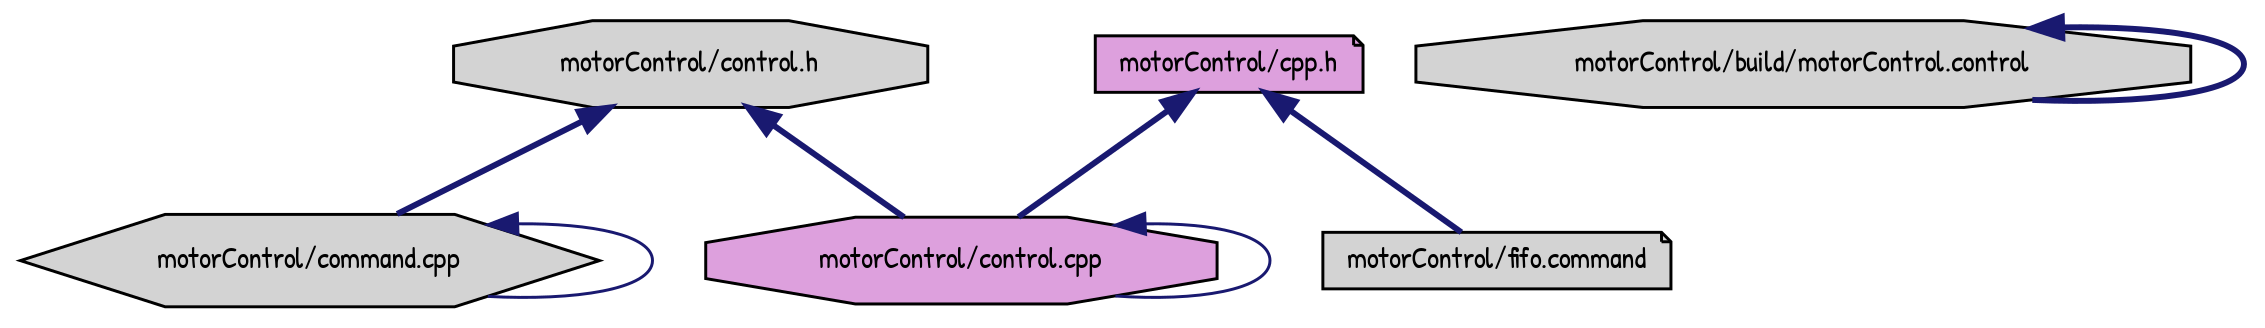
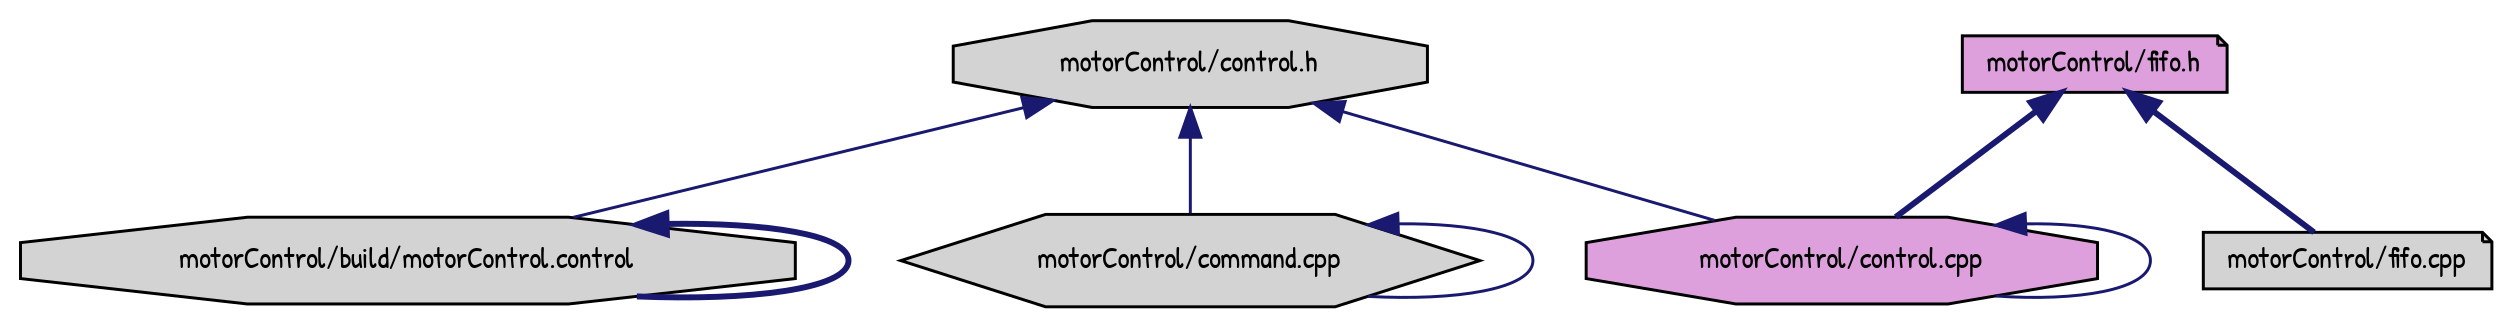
node "motorControl/cpp.h": label "motorControl/cpp.h" -> "motorControl/fifo.h"
edge "motorControl/build/motorControl.control" -> "motorControl/control.h": added
edge "motorControl/command.cpp" -> "motorControl/control.h": style bold -> solid
edge "motorControl/control.cpp" -> "motorControl/control.h": style bold -> solid
node "motorControl/fifo.command": label "motorControl/fifo.command" -> "motorControl/fifo.cpp"
